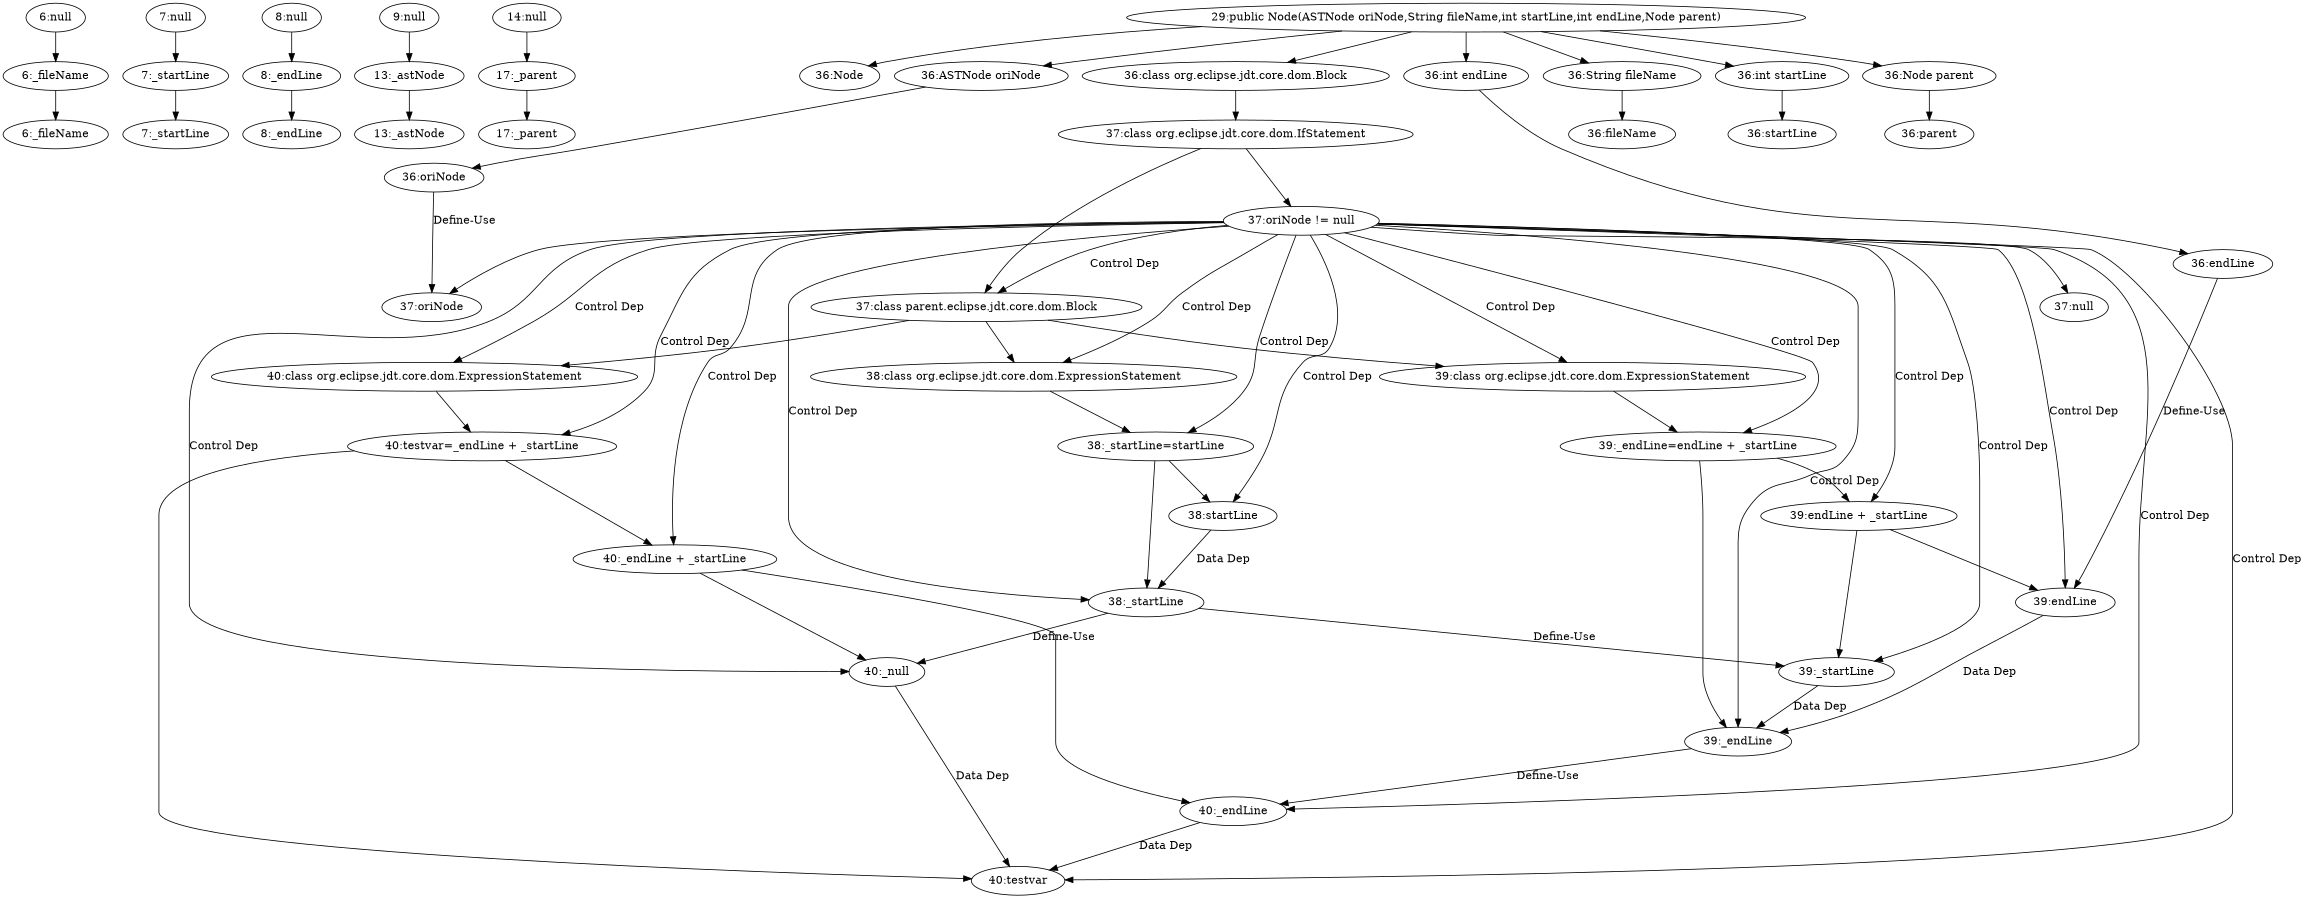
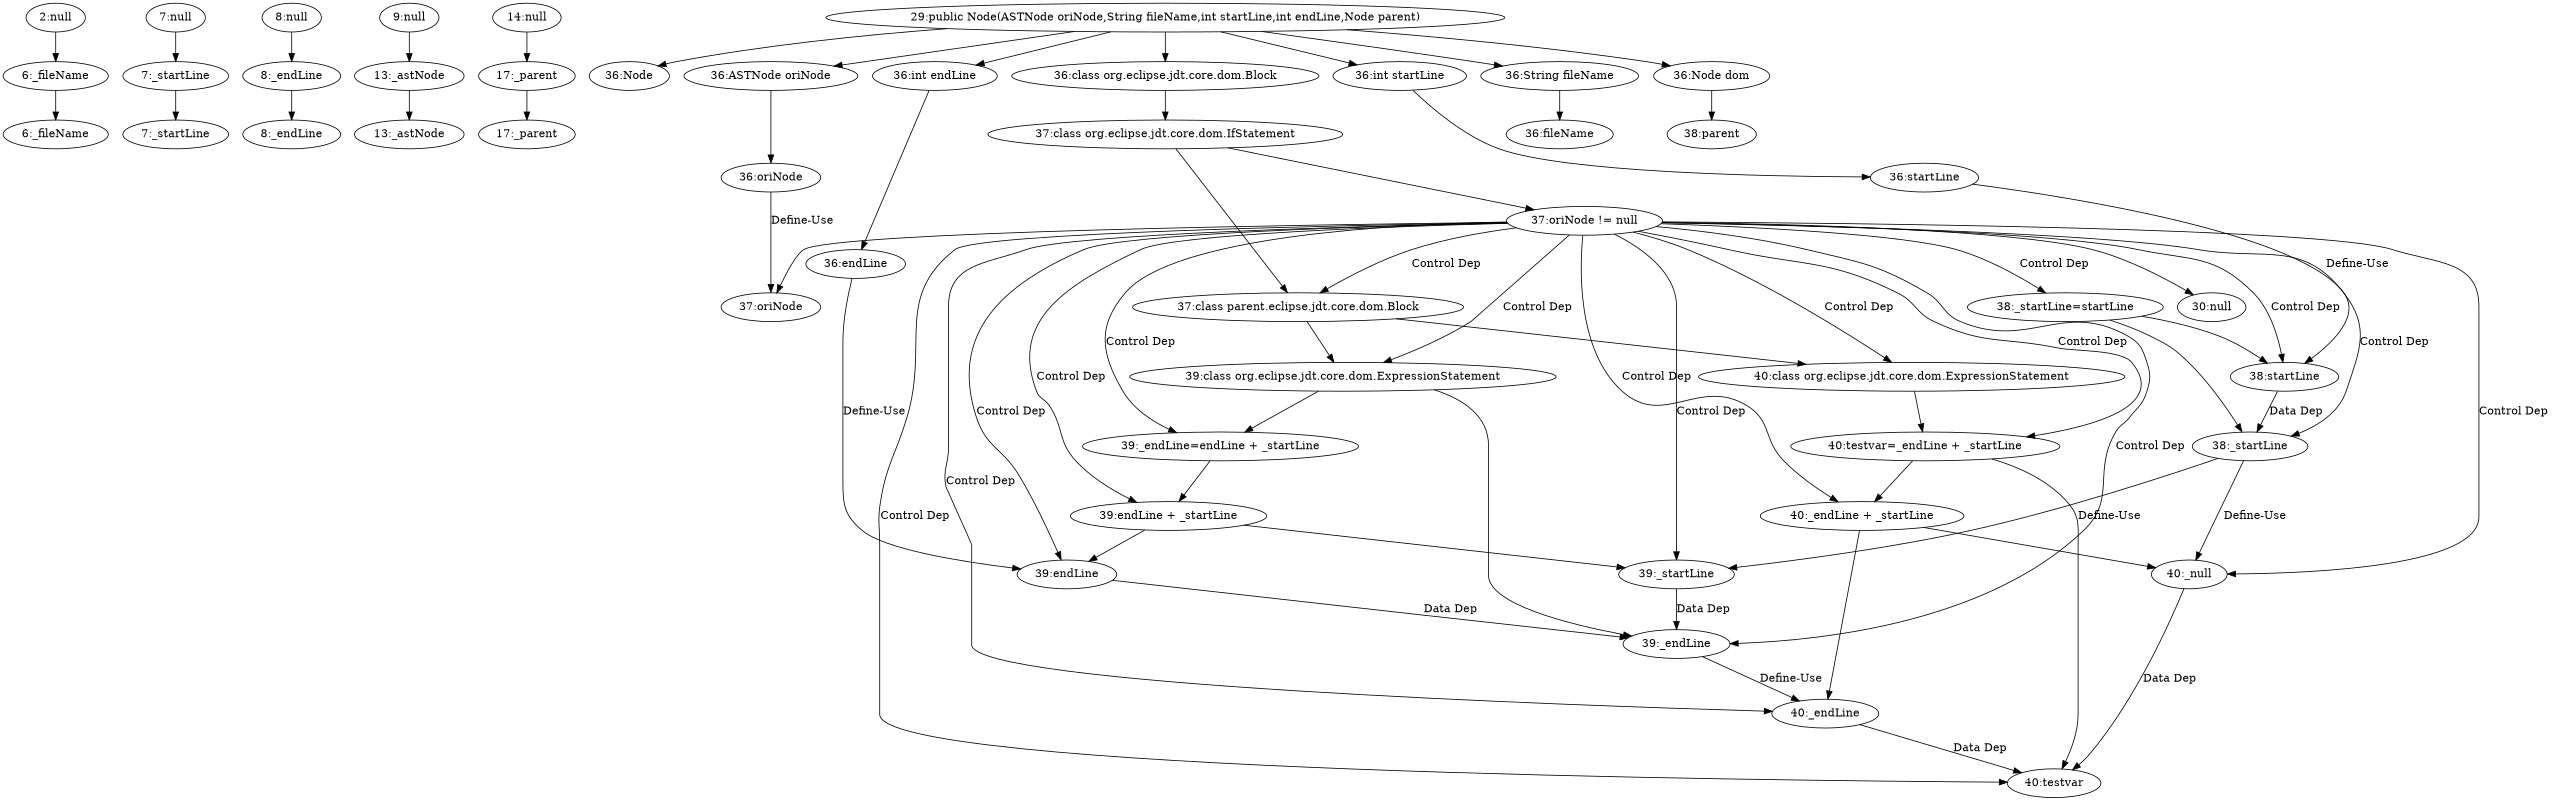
node "6:null": label "6:null" -> "2:null"
node "36:Node parent": label "36:Node parent" -> "36:Node dom"
node "36:parent": label "36:parent" -> "38:parent"
edge "36:startLine" -> "38:startLine": added, label "Define-Use"
node "37:null": label "37:null" -> "30:null"
node "38:class org.eclipse.jdt.core.dom.ExpressionStatement": removed
edge "39:_endLine=endLine + _startLine" -> "39:_endLine": now "39:class org.eclipse.jdt.core.dom.ExpressionStatement" -> "39:_endLine"
